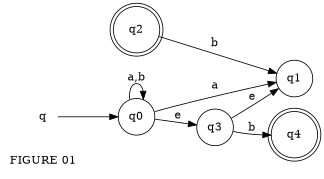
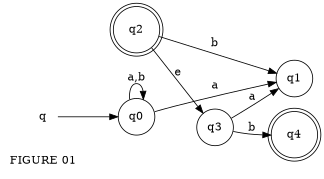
edge "q3" -> "q1": label "e" -> "a"
edge "q0" -> "q3": now "q2" -> "q3"
